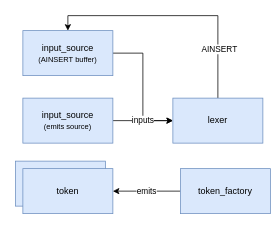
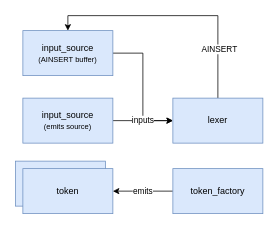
node "token_factory": moved (225, 191) -> (218, 191)
